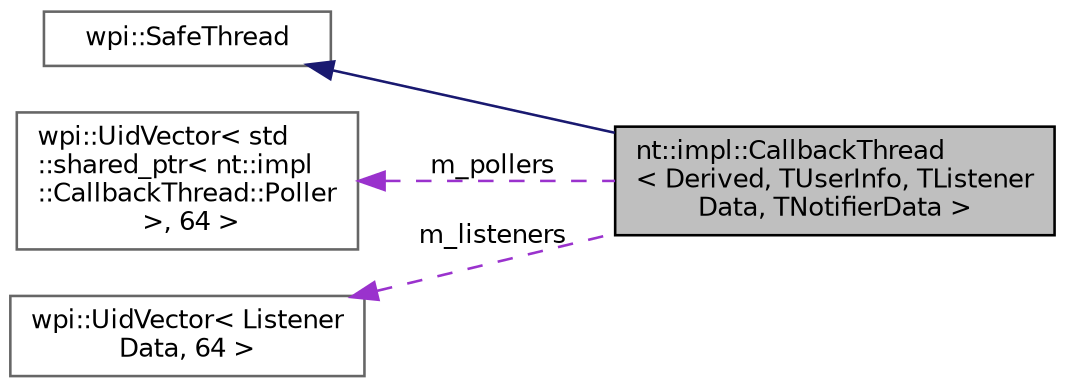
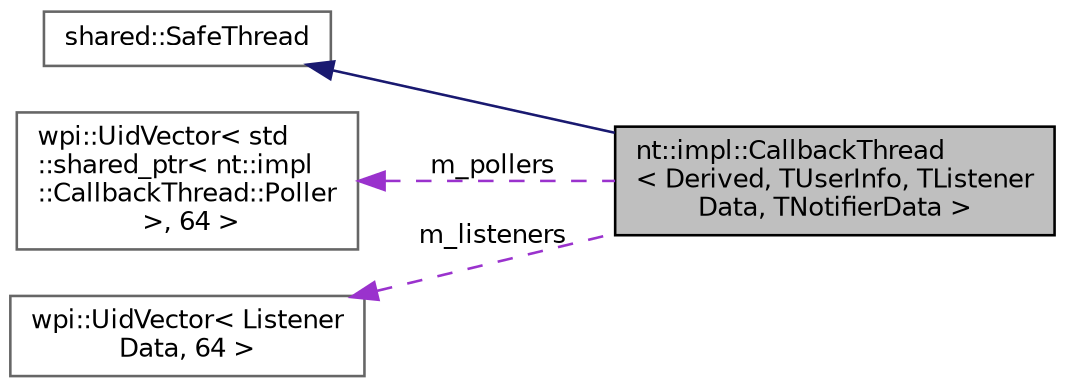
node "wpi::SafeThread": label "wpi::SafeThread" -> "shared::SafeThread"
